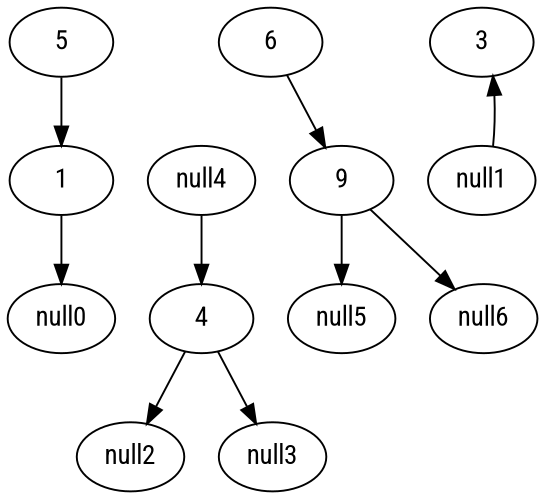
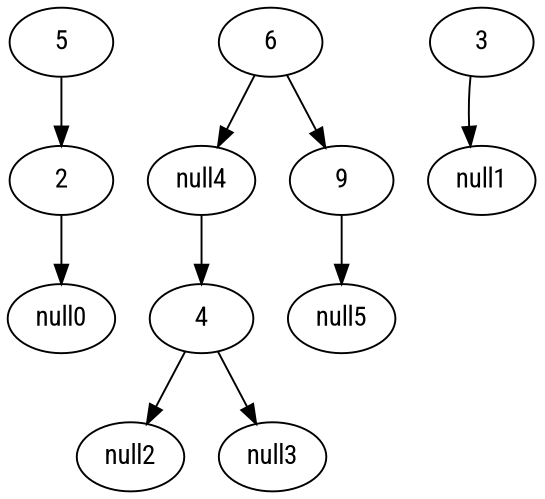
edge "6" -> "null4": added
edge "null1" -> "3": reversed
node "1": label "1" -> "2"
node "null6": removed
